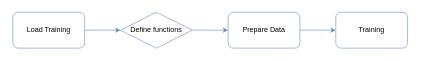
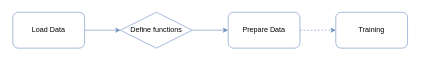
node "Load Training": label "Load Training" -> "Load Data"
edge "Prepare Data" -> "Training": style solid -> dashed
